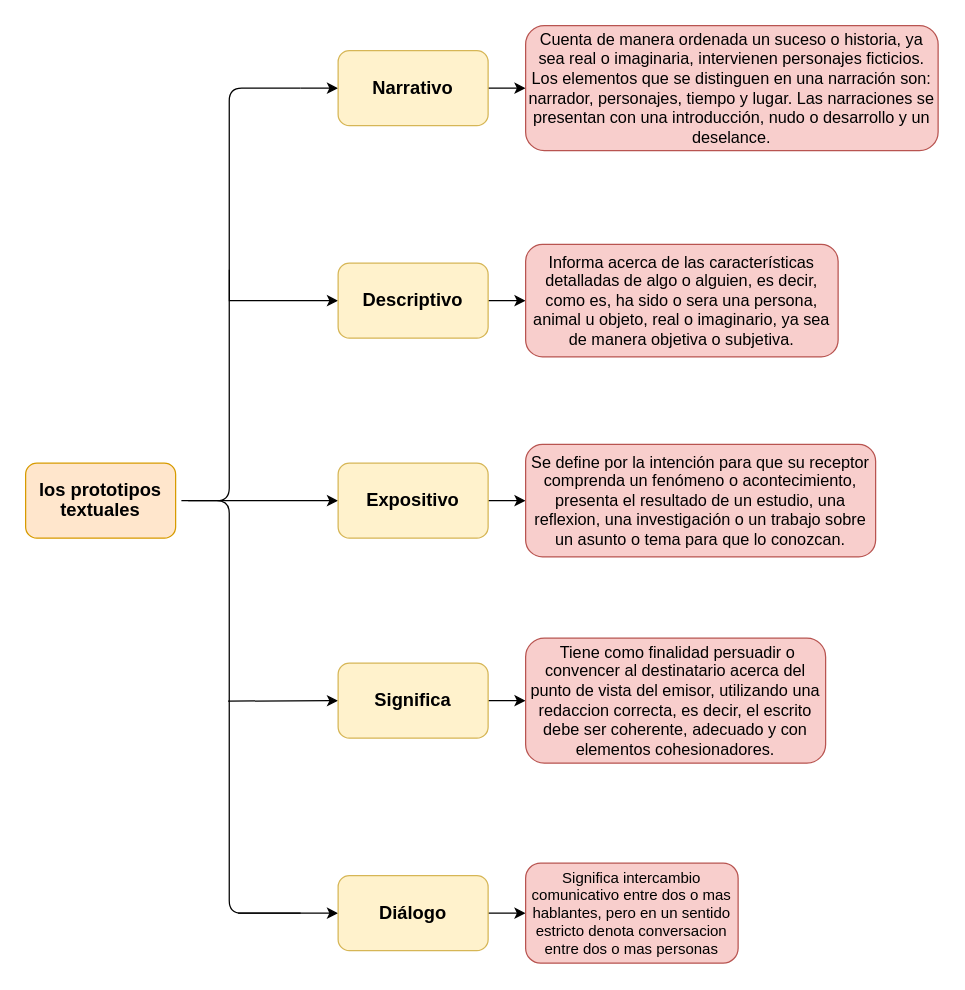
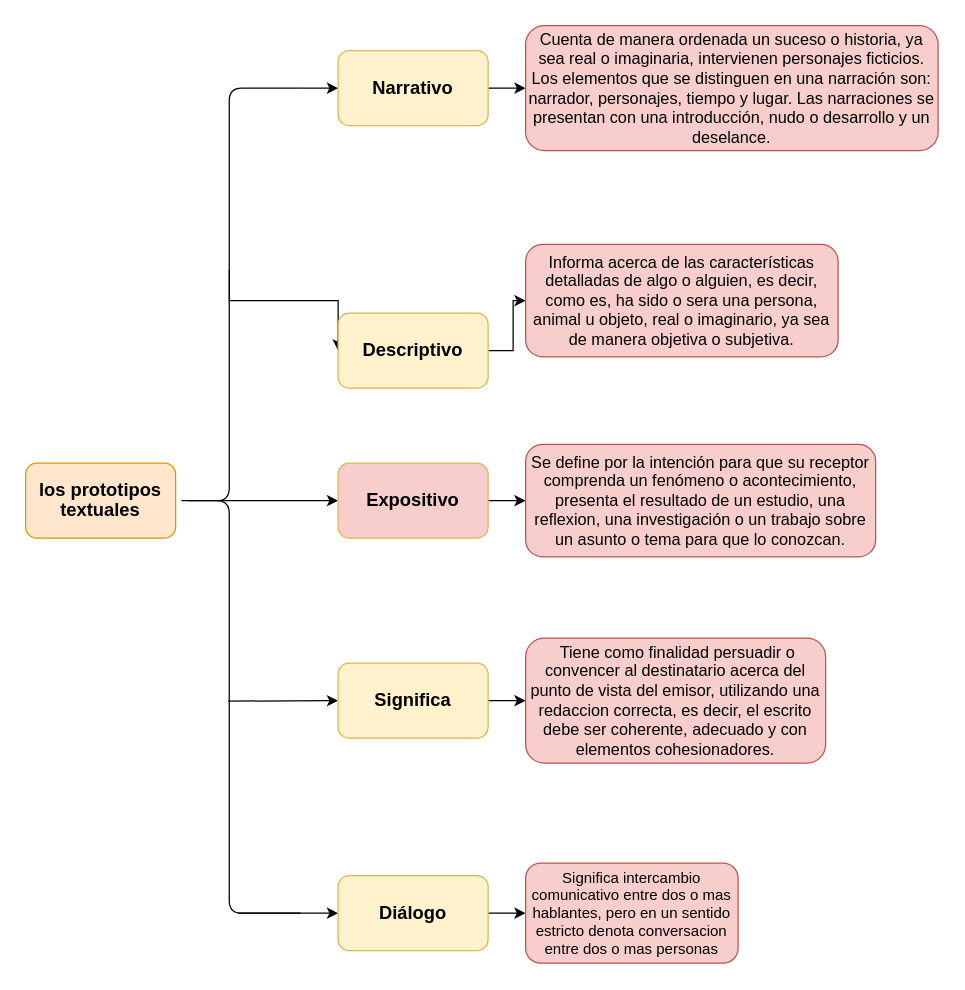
node "Descriptivo": moved (413, 301) -> (413, 351)
node "Expositivo": fillcolor #fff2cc -> #f8cecc
